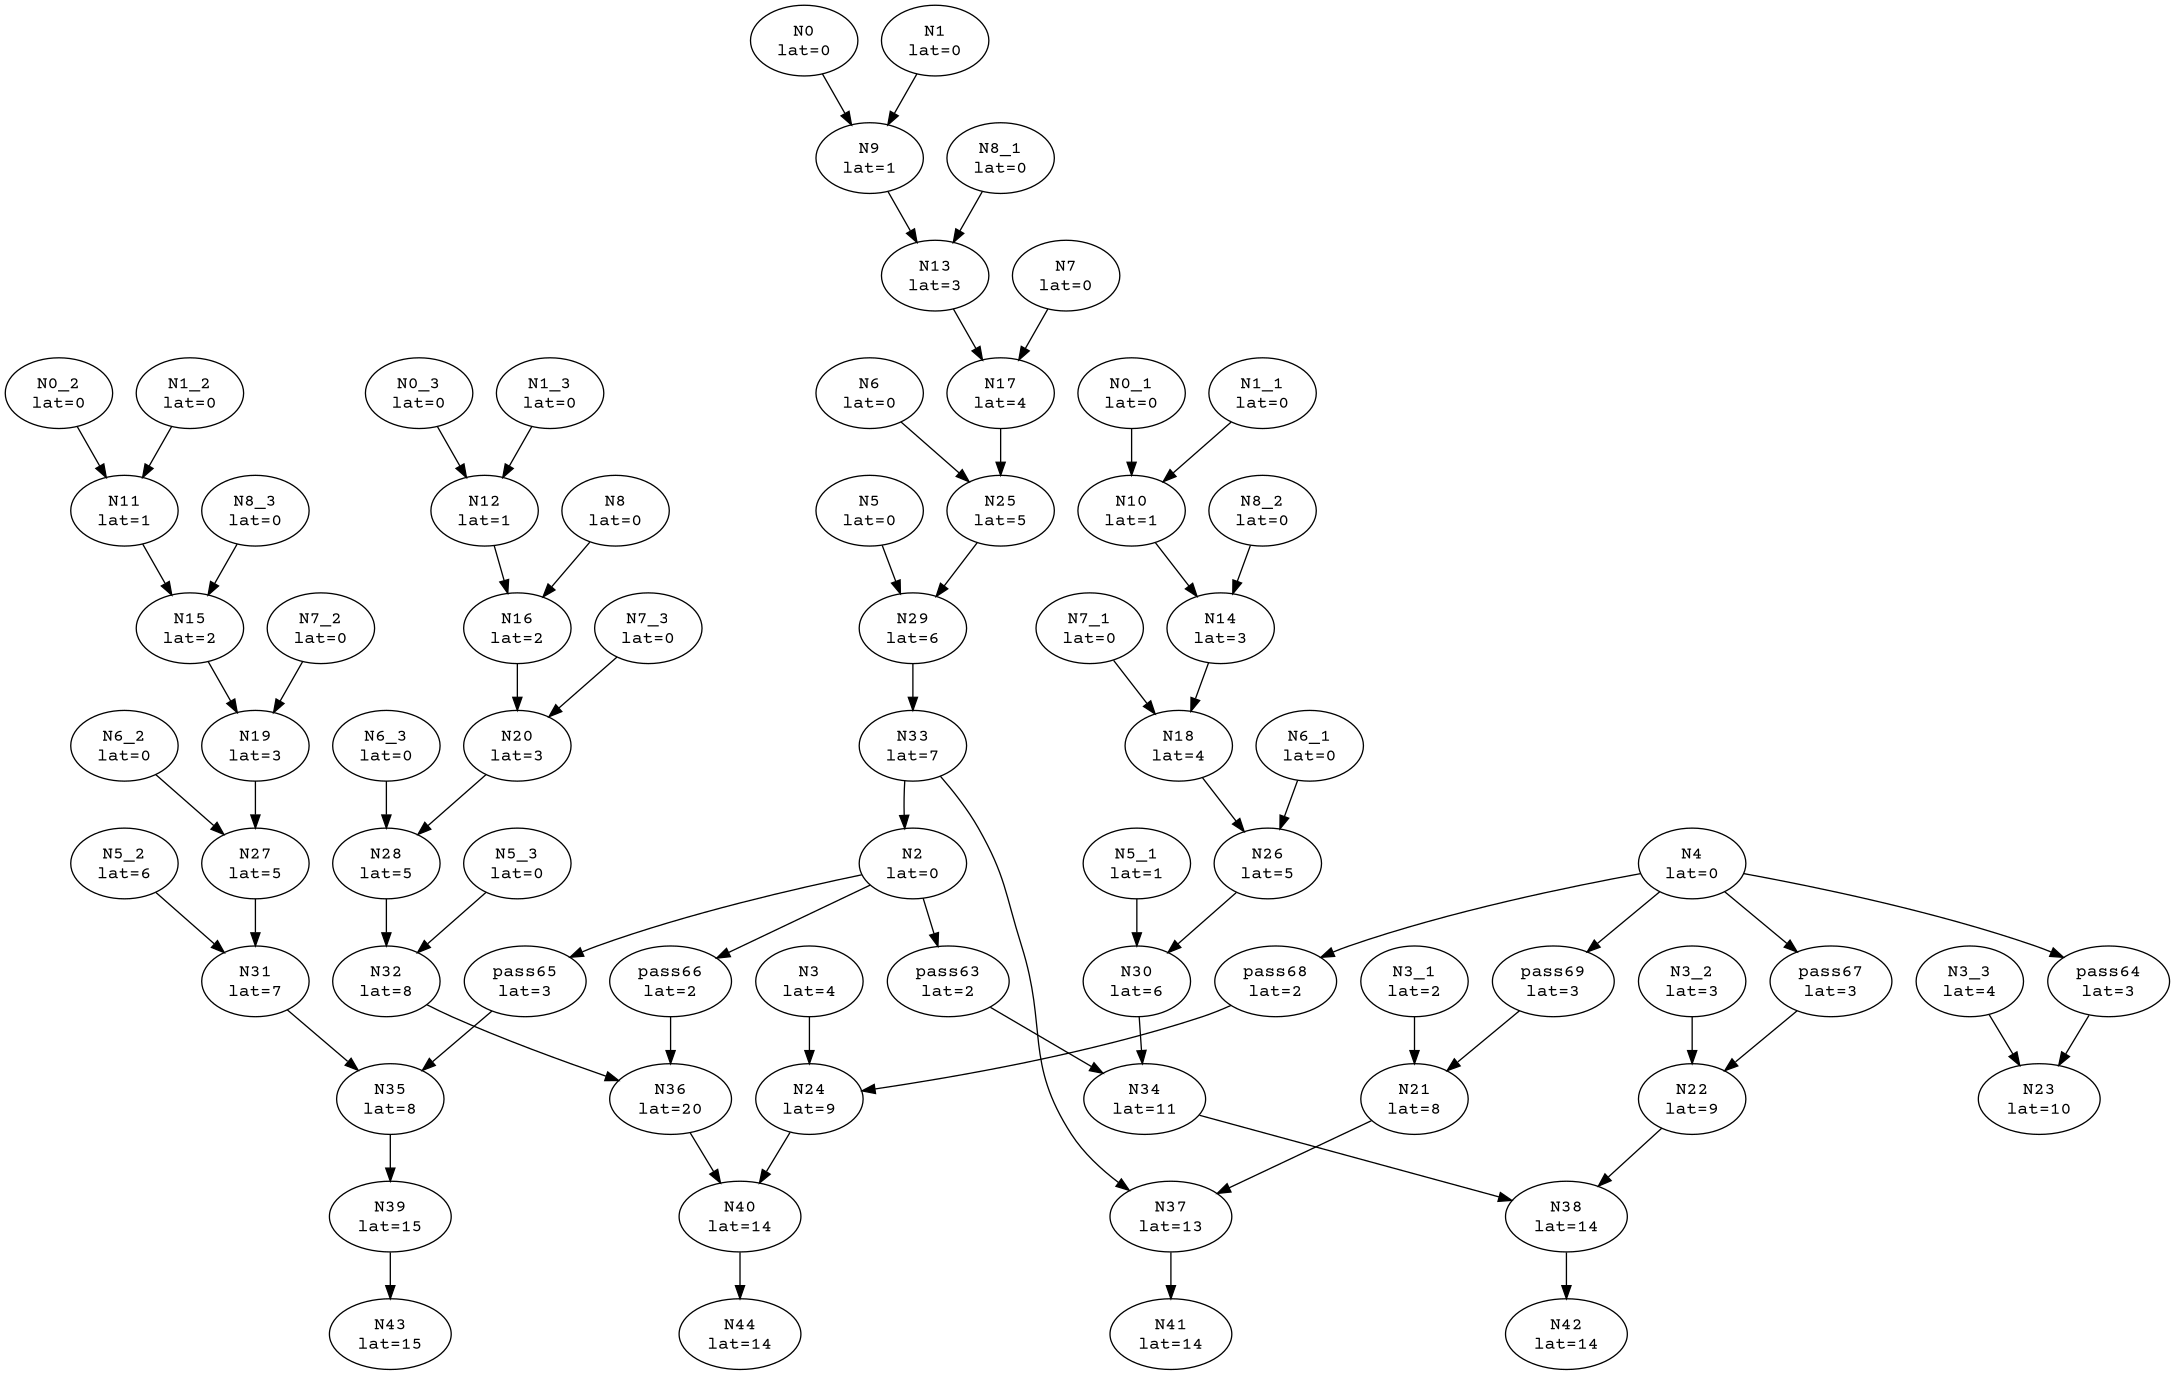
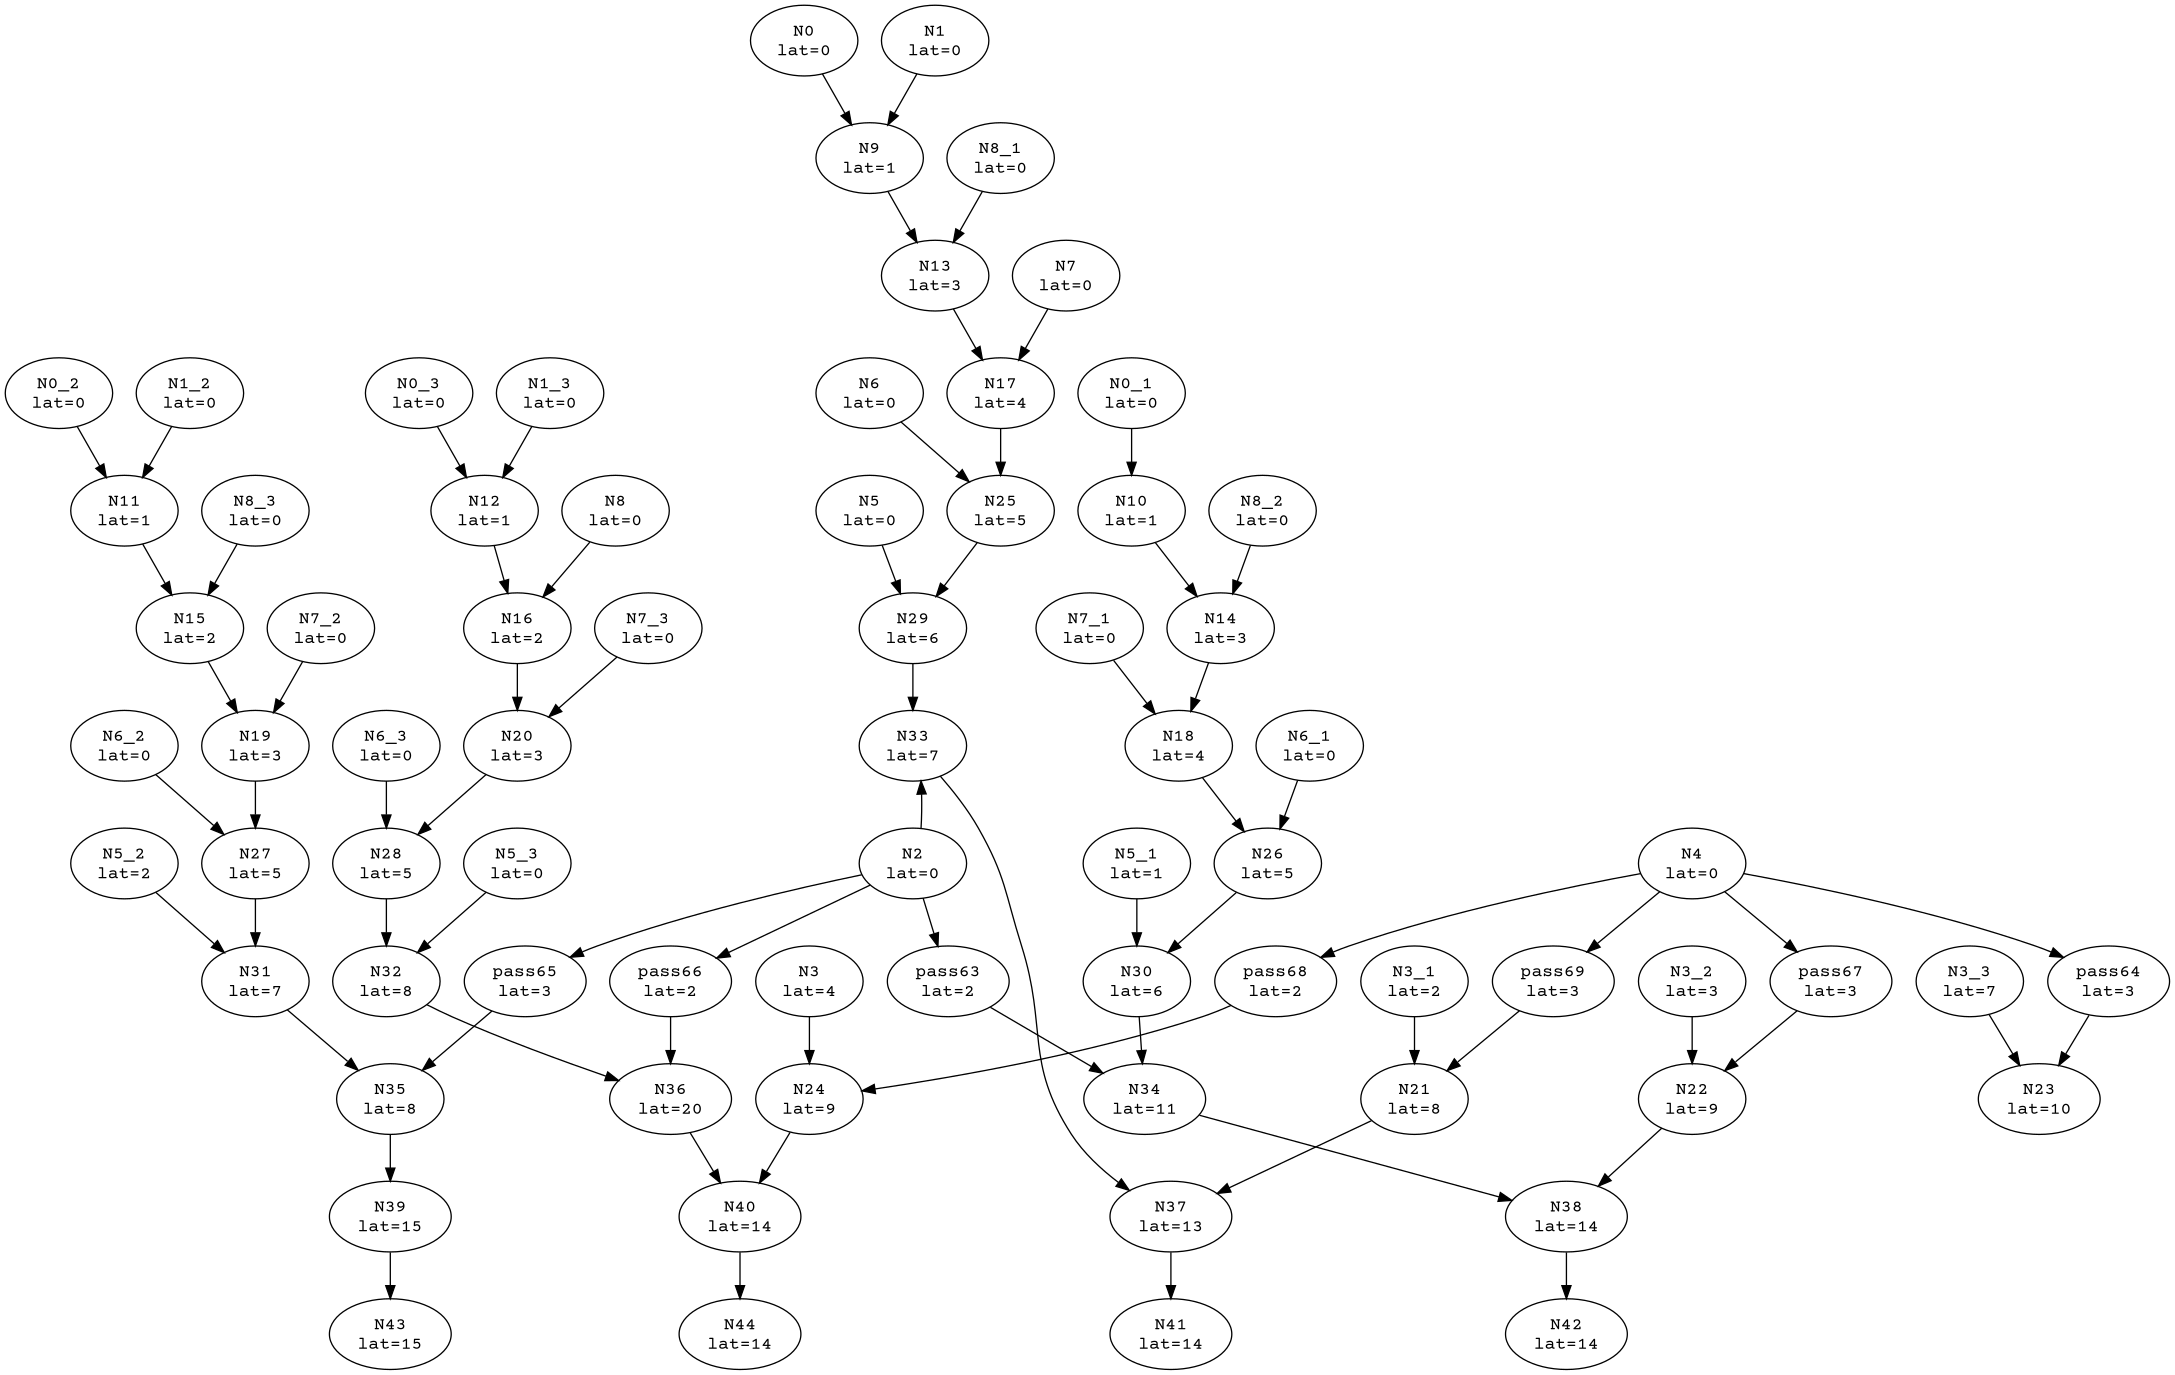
node "N1_1 lat=0": removed
edge "N33 lat=7" -> "N2 lat=0": reversed
node "N5_2 lat=6": label "N5_2 lat=6" -> "N5_2 lat=2"
node "N3_3 lat=4": label "N3_3 lat=4" -> "N3_3 lat=7"
